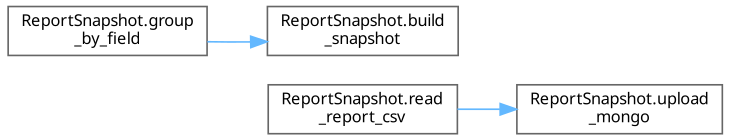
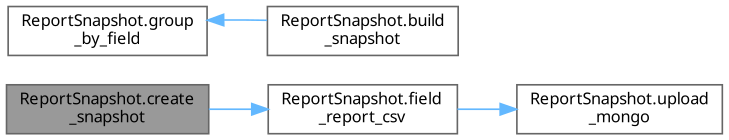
edge "ReportSnapshot.group _by_field" -> "ReportSnapshot.build _snapshot": reversed
node "ReportSnapshot.create _snapshot": added
node "ReportSnapshot.read _report_csv": label "ReportSnapshot.read _report_csv" -> "ReportSnapshot.field _report_csv"
